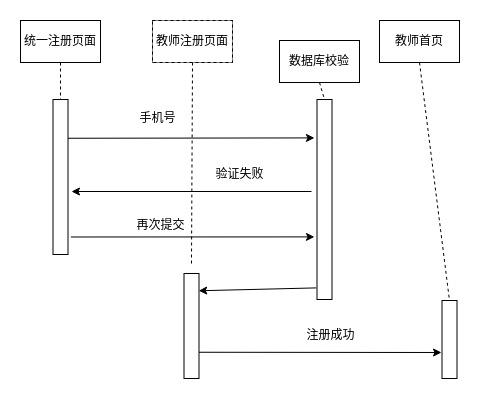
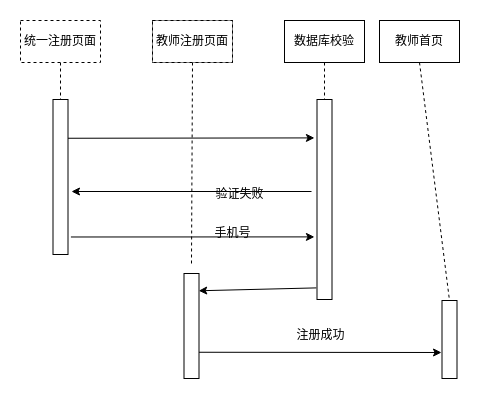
node "统一注册页面": style solid -> dashed
node "数据库校验": moved (320, 62) -> (325, 42)
node "手机号": moved (157, 119) -> (232, 234)
node "验证失败": moved (240, 175) -> (240, 195)
node "再次提交": removed
node "注册成功": moved (331, 336) -> (321, 336)
